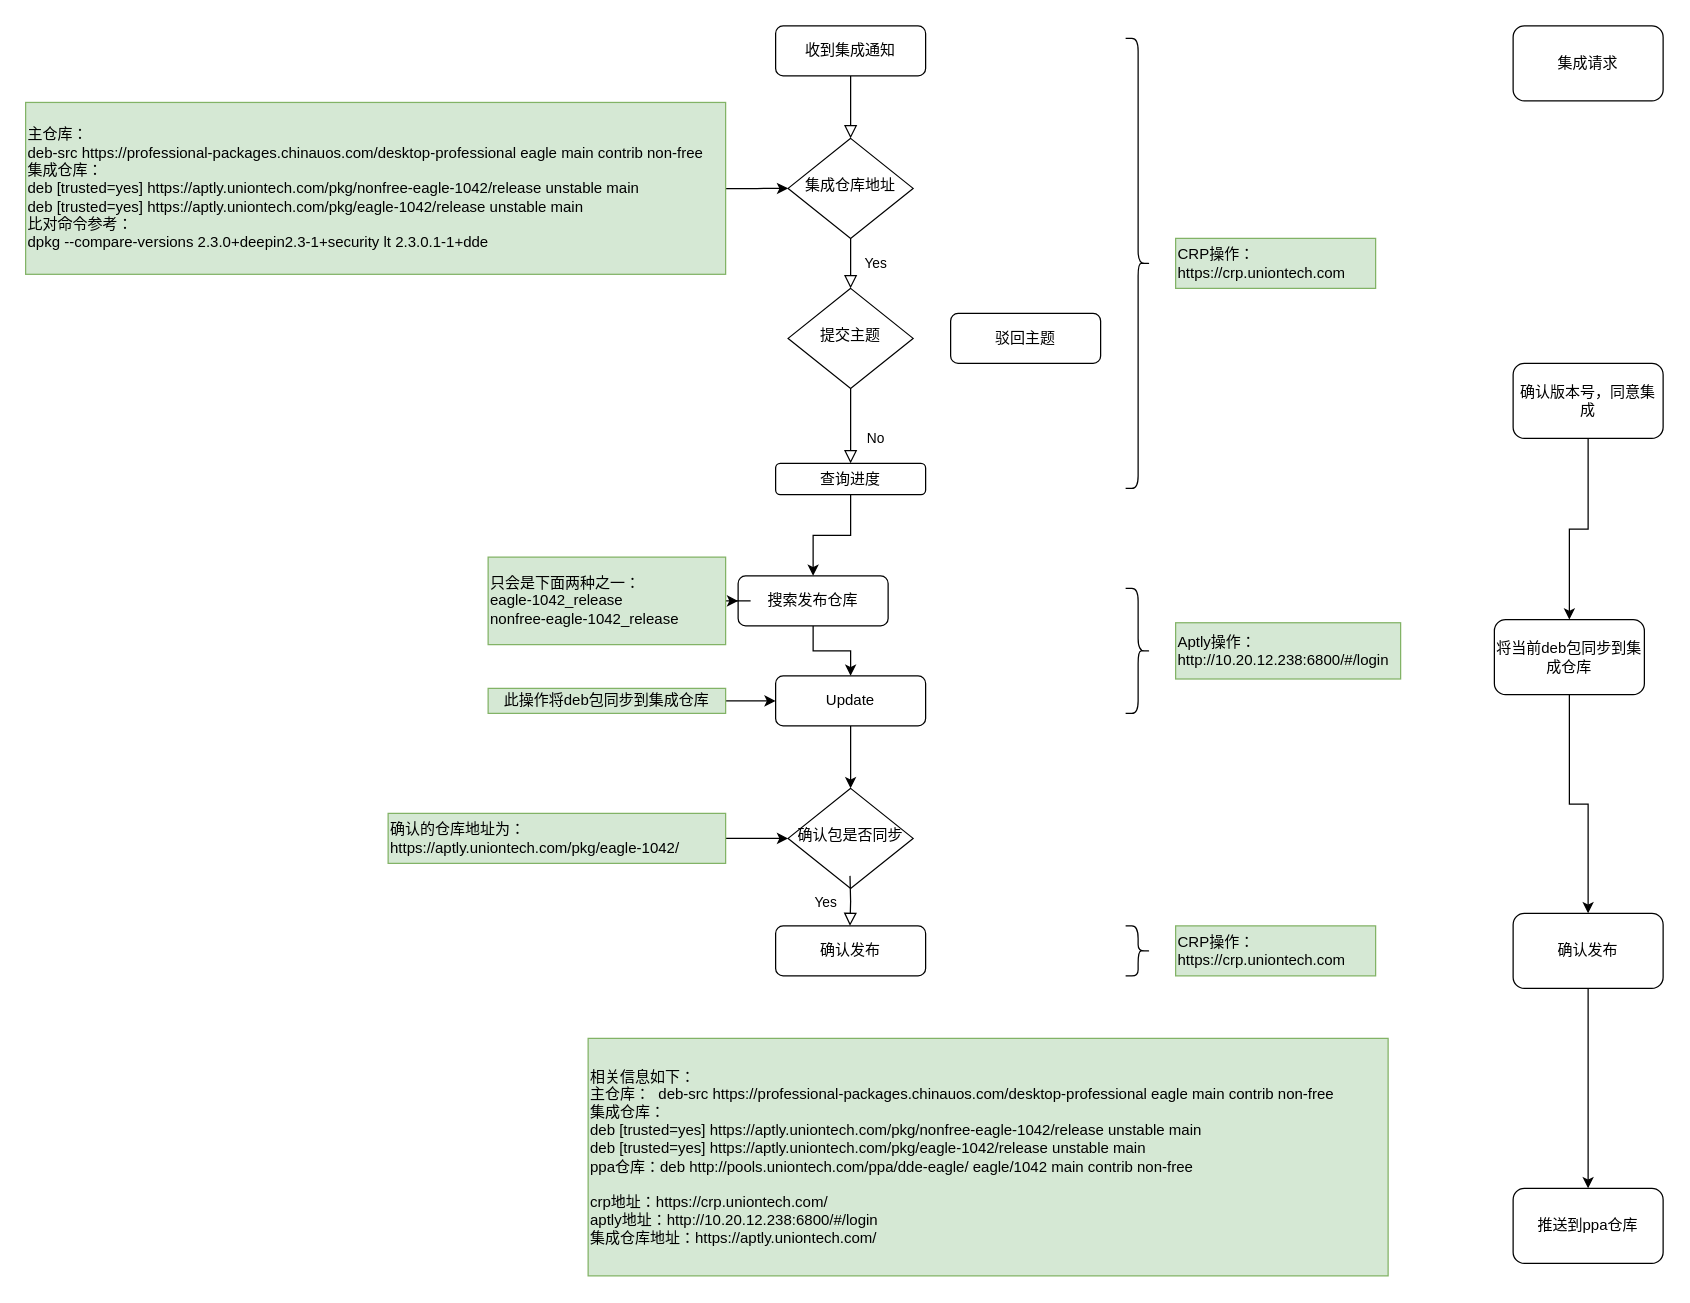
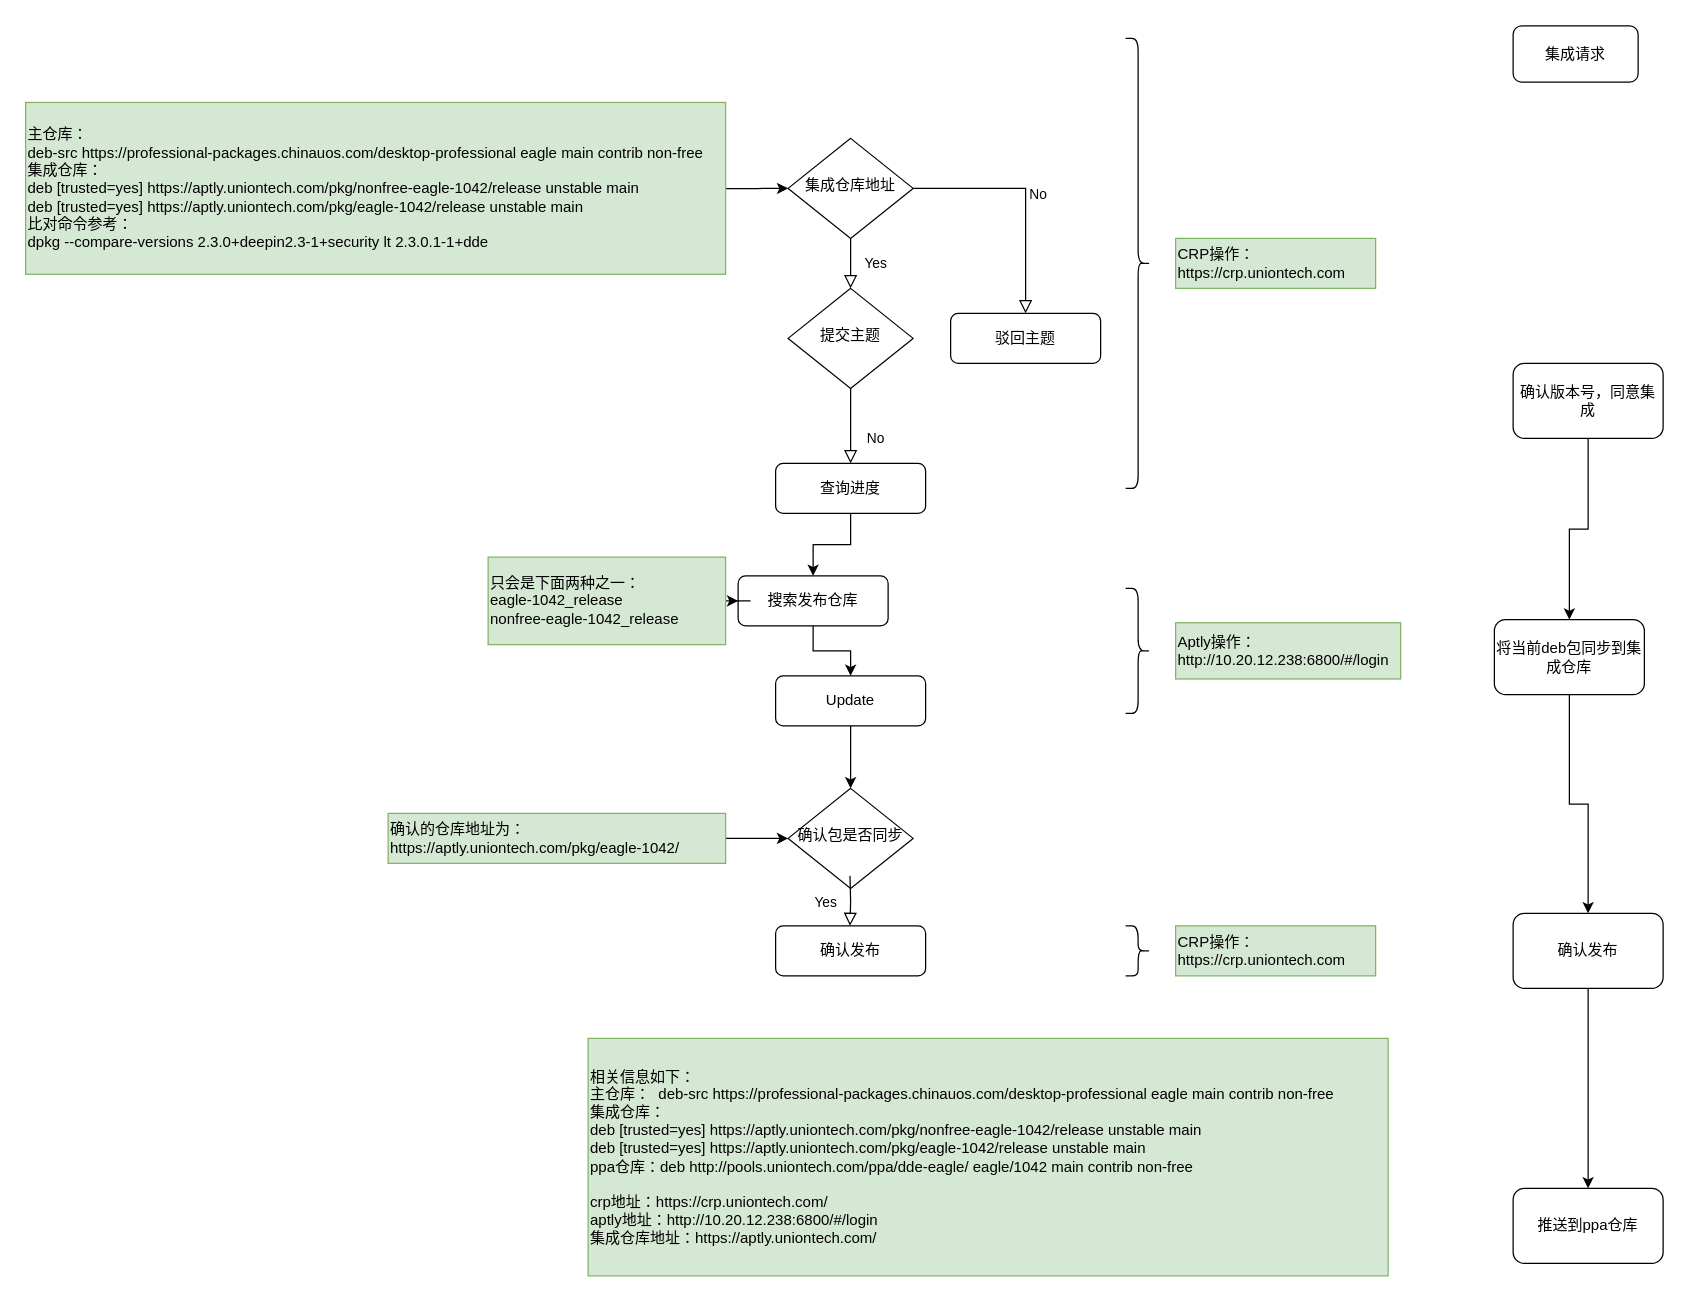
node "收到集成通知": removed
node "集成请求": size 150x75 -> 125x56
edge "收到集成通知" -> "集成仓库地址": removed
edge "集成仓库地址" -> "驳回主题": added, label "No"
node "查询进度": size 150x31 -> 150x50
node "此操作将deb包同步到集成仓库": removed
edge "此操作将deb包同步到集成仓库" -> "Update": removed
